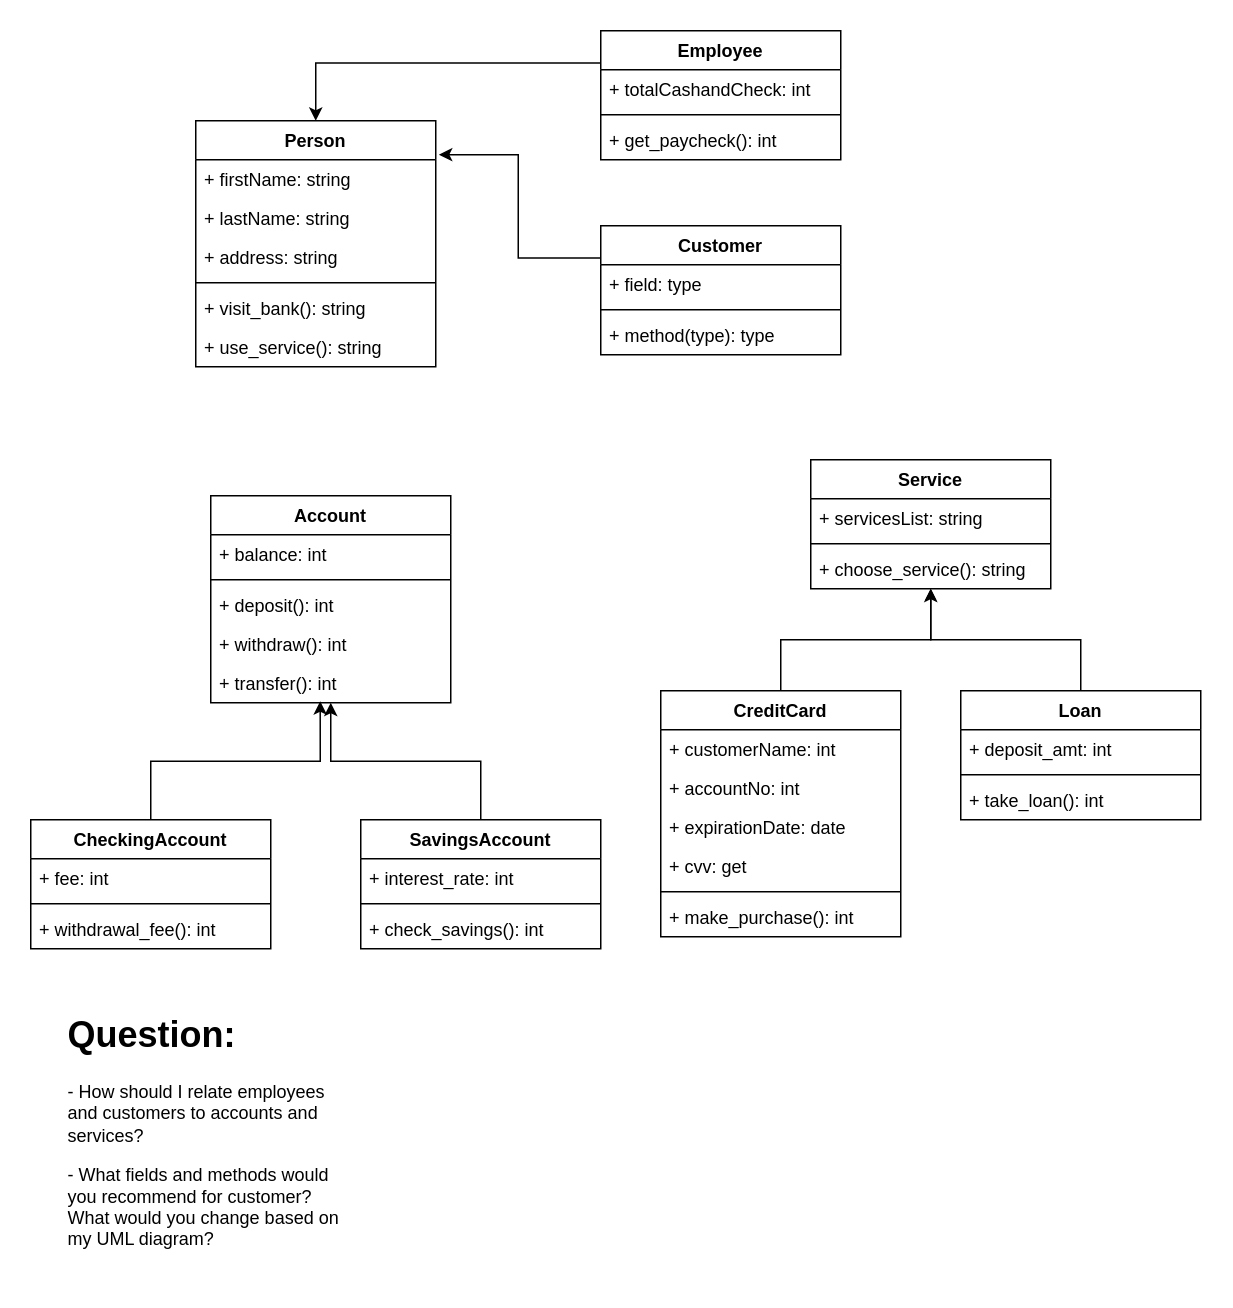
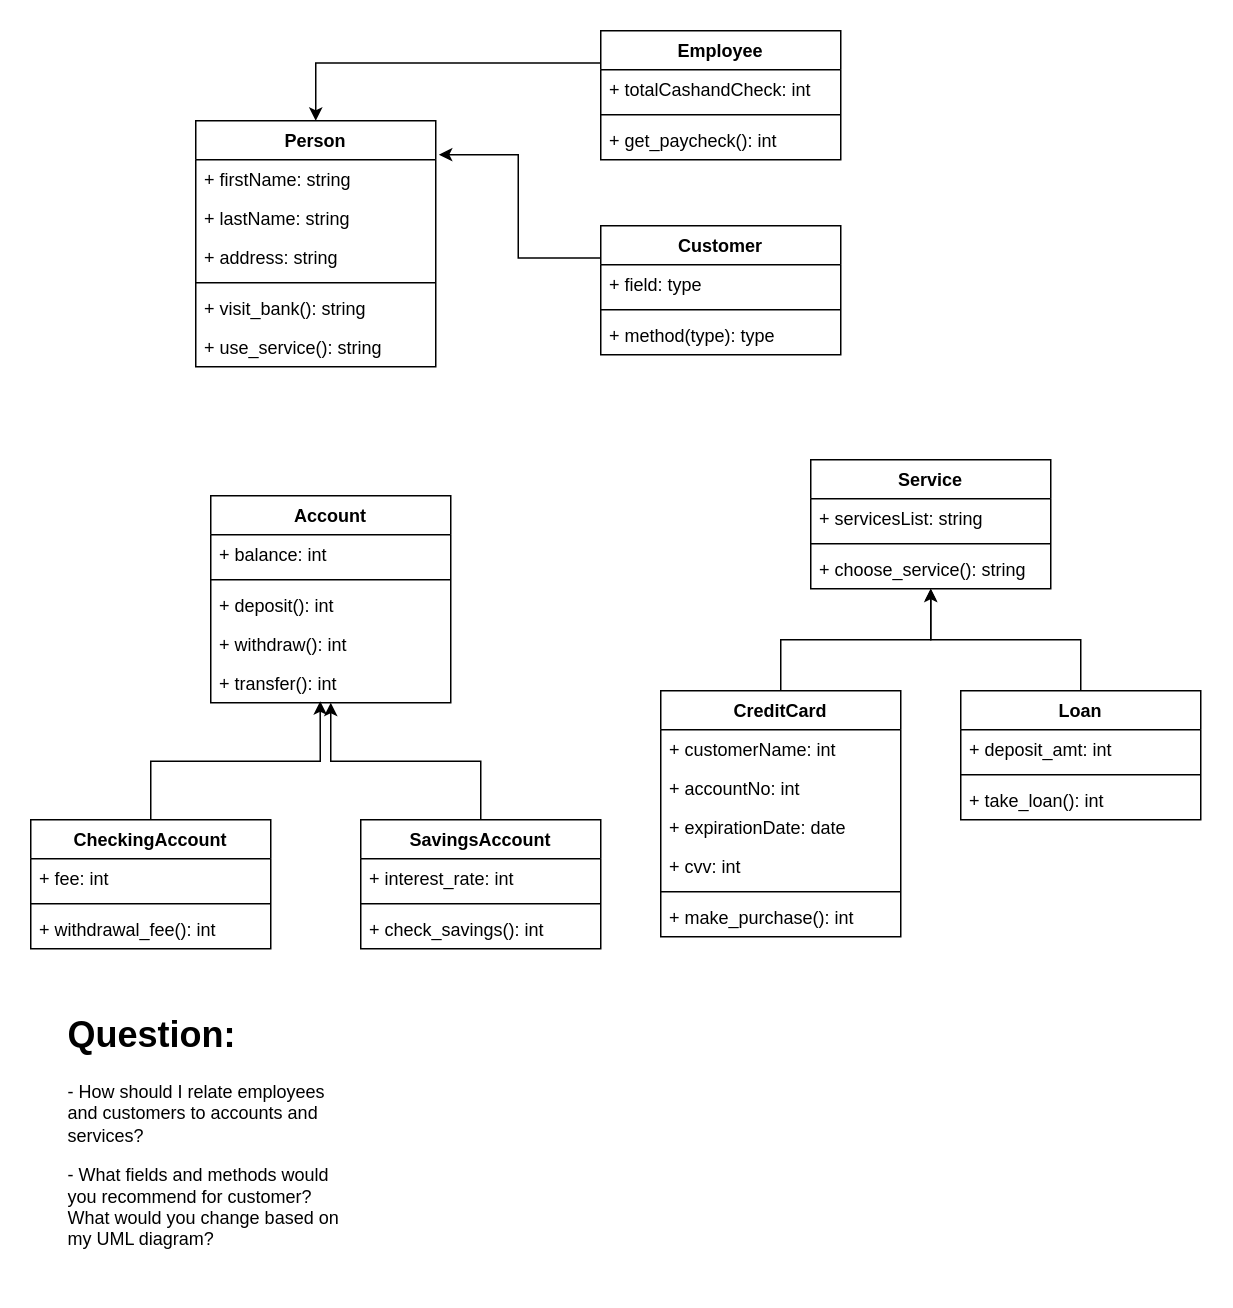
node "+ cvv: get": label "+ cvv: get" -> "+ cvv: int"
